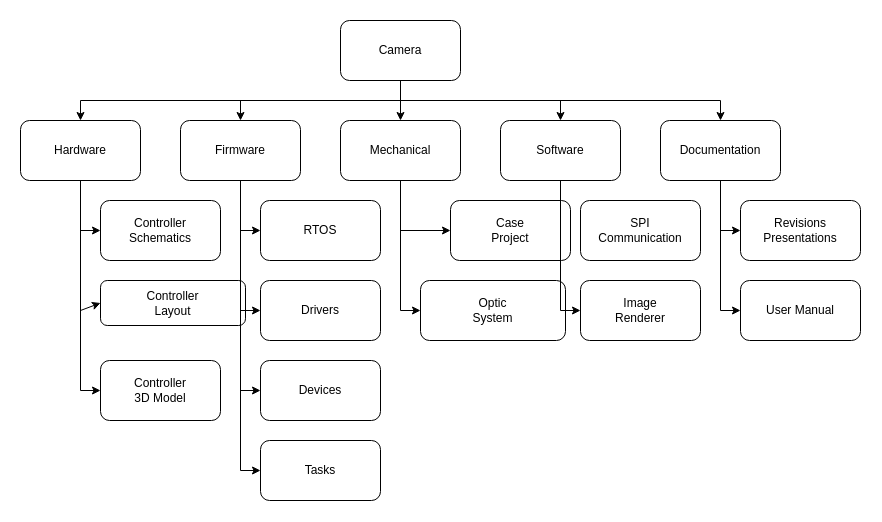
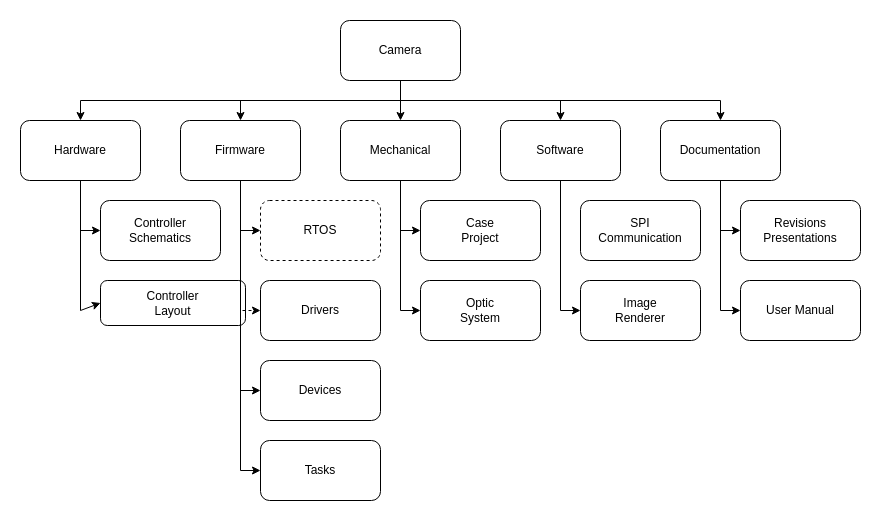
node "RTOS": style solid -> dashed
node "Case Project": moved (511, 231) -> (481, 231)
edge "Firmware" -> "Drivers": style solid -> dashed
node "Optic System": size 145x60 -> 120x60
edge "Hardware" -> "Controller 3D Model": removed
node "Controller 3D Model": removed
